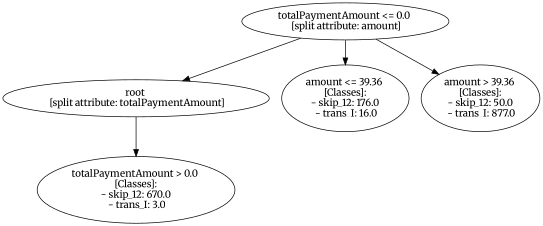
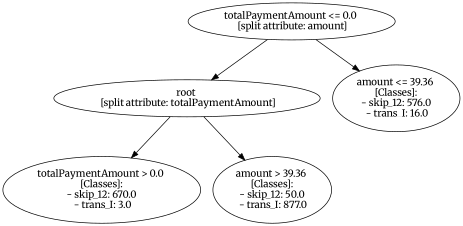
edge "totalPaymentAmount <= 0.0 [split attribute: amount]" -> "amount > 39.36 [Classes]: - skip_12: 50.0 - trans_I: 877.0": now "root [split attribute: totalPaymentAmount]" -> "amount > 39.36 [Classes]: - skip_12: 50.0 - trans_I: 877.0"
node "amount <= 39.36 [Classes]: - skip_12: 176.0 - trans_I: 16.0": label "amount <= 39.36 [Classes]: - skip_12: 176.0 - trans_I: 16.0" -> "amount <= 39.36 [Classes]: - skip_12: 576.0 - trans_I: 16.0"
